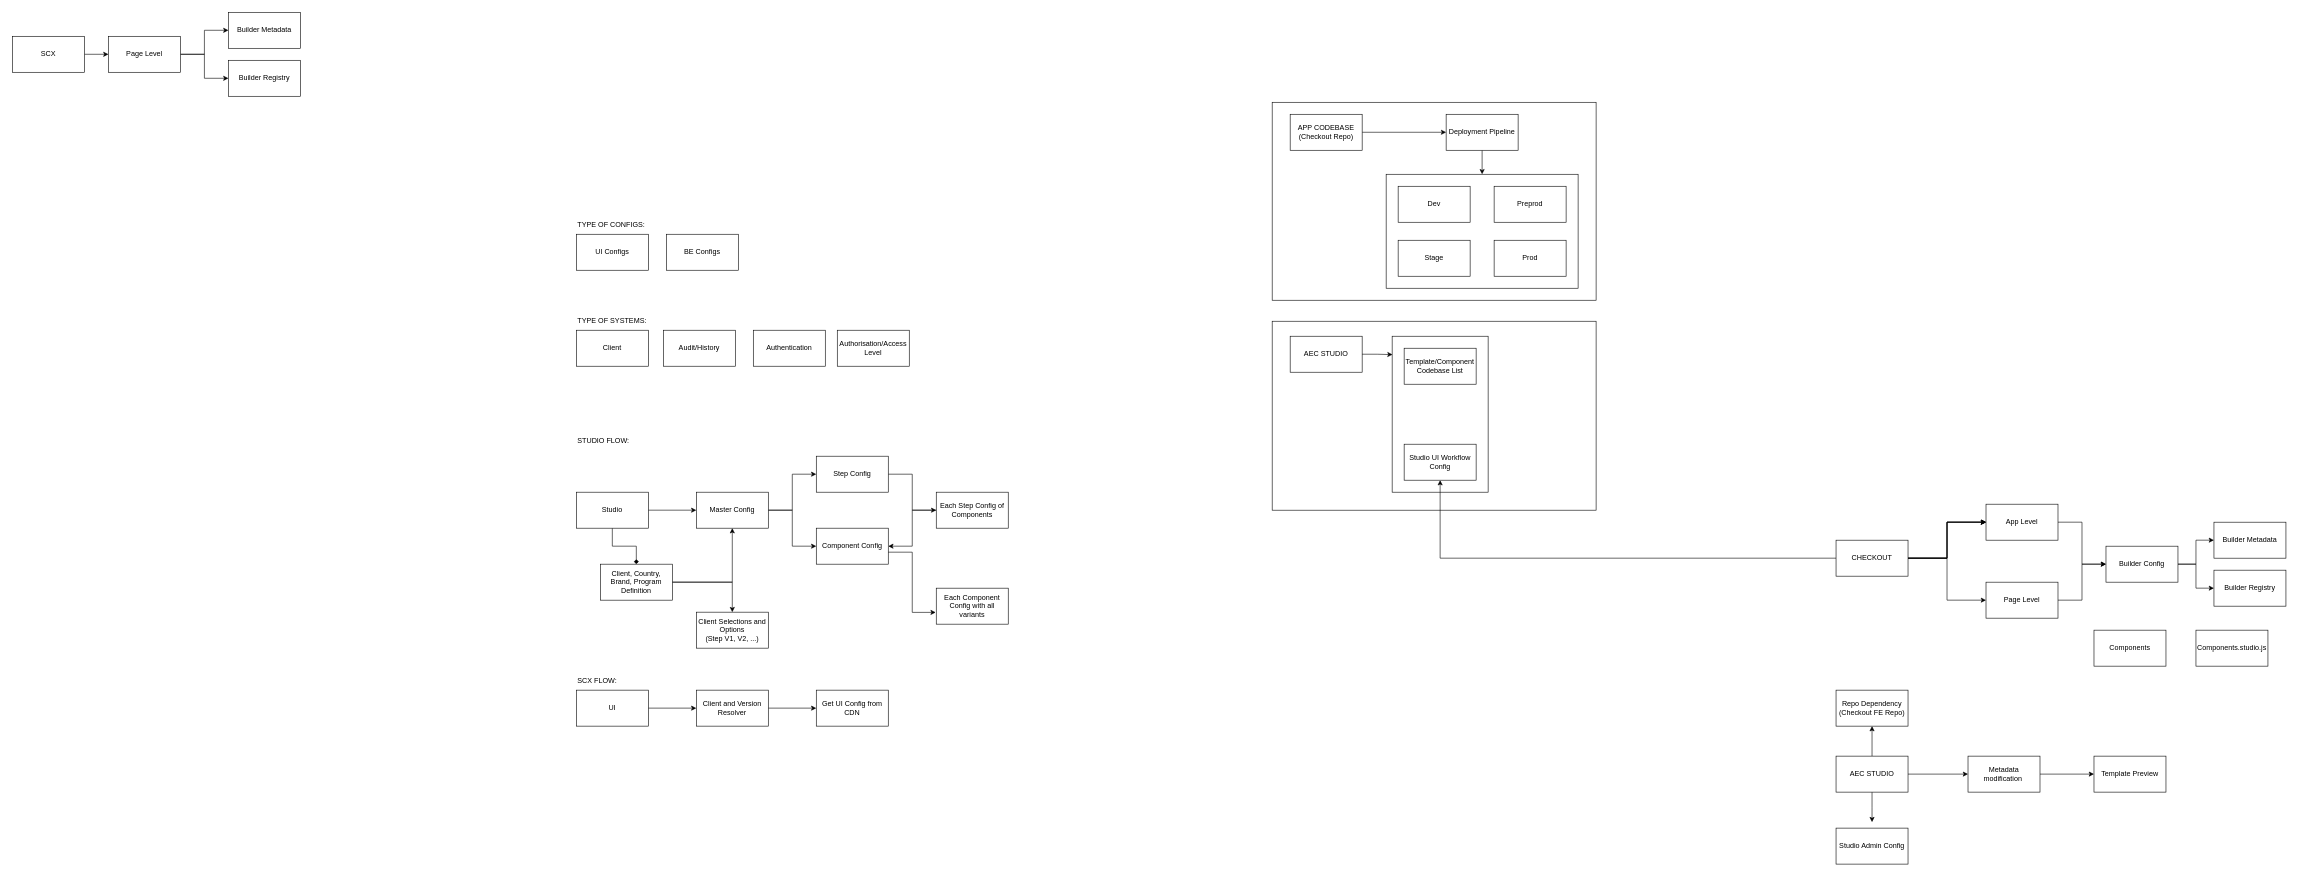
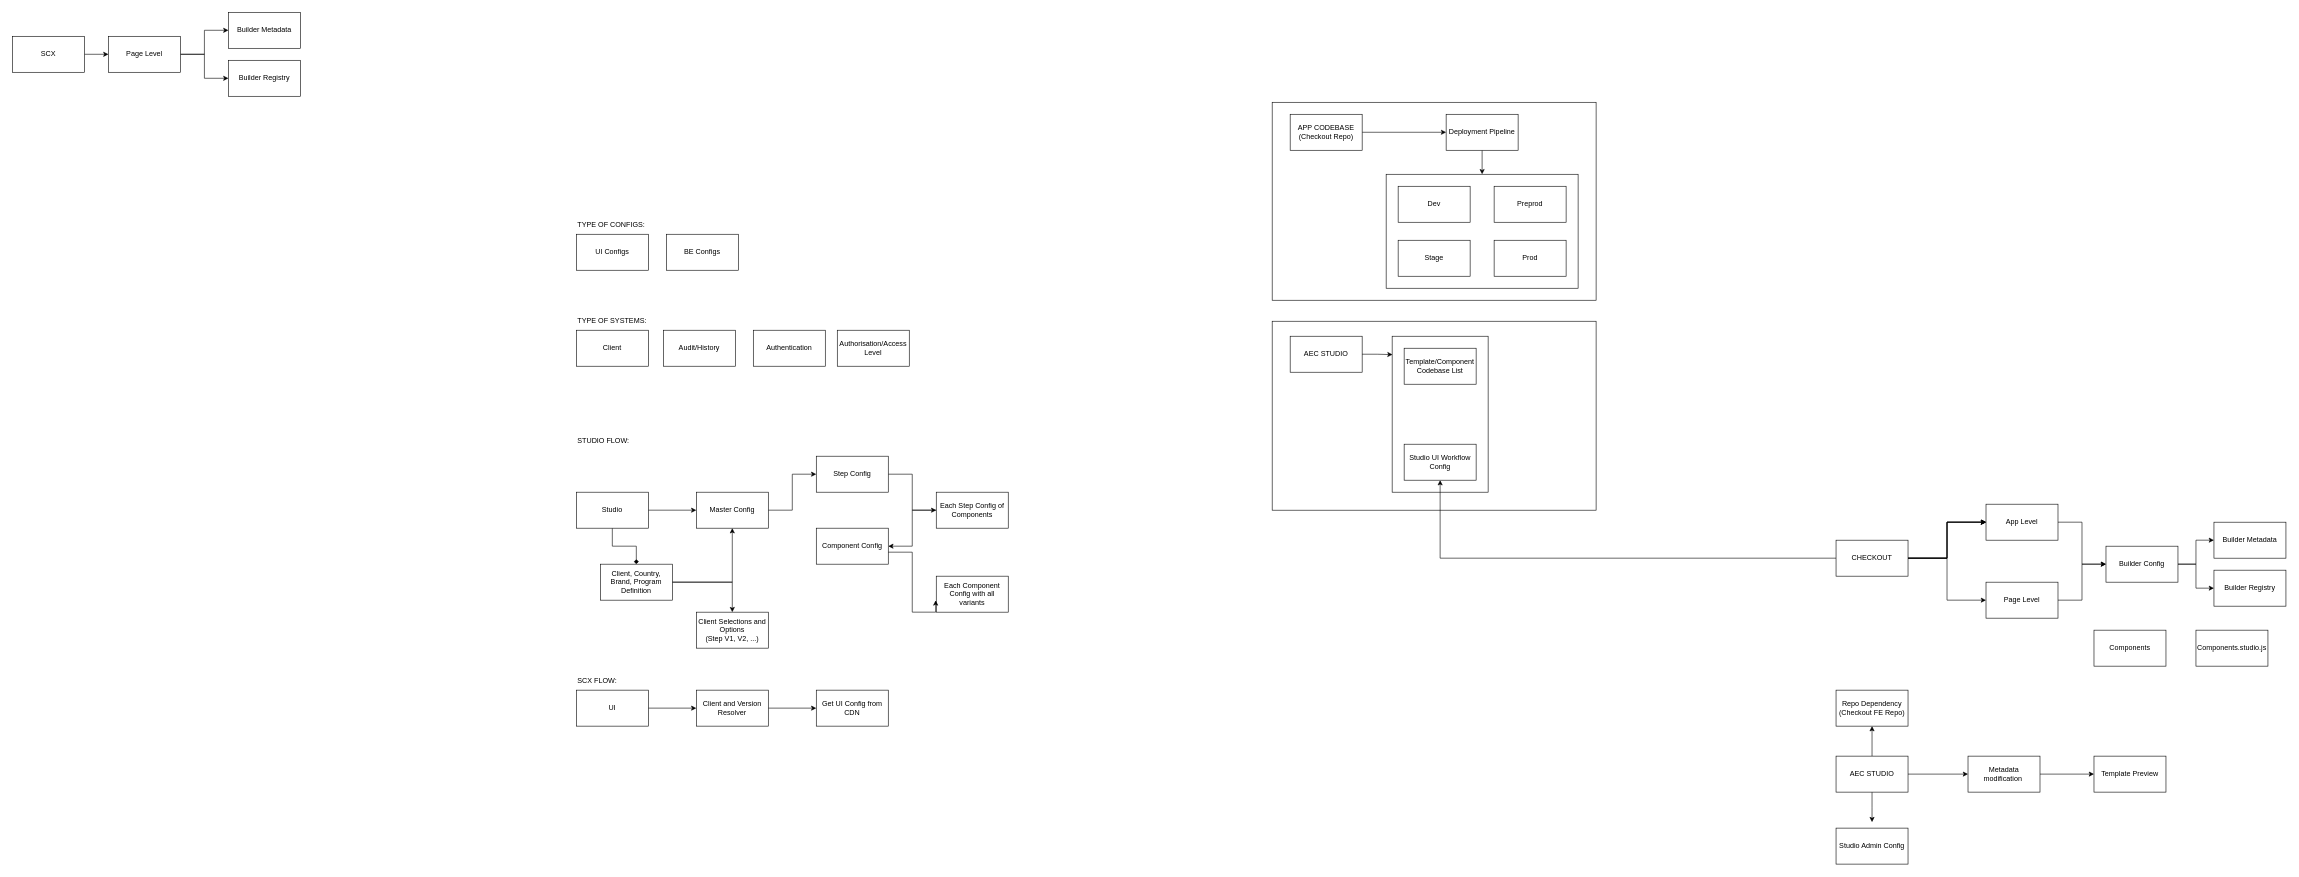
edge "Master Config" -> "Component Config": removed
node "Each Component Config with all variants": moved (972, 606) -> (972, 594)
